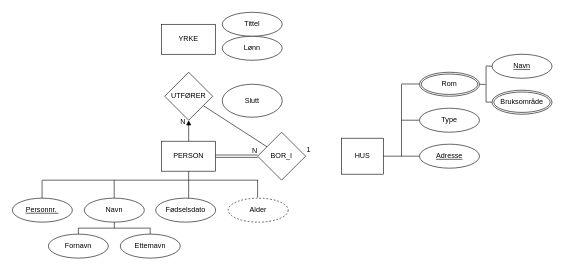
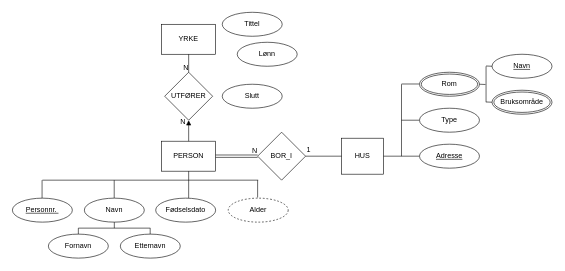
node "Lønn": moved (252, 48) -> (267, 54)
edge "YRKE" -- "UTFØRER": added, label "N"
node "Slutt": size 60x33 -> 60x24
edge "UTFØRER" -- "BOR_I": now "HUS" -- "BOR_I"
